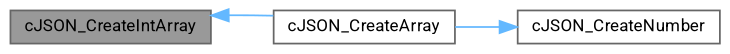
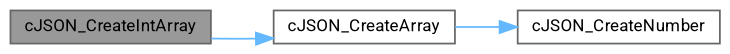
edge "cJSON_CreateArray" -> "cJSON_CreateIntArray": reversed
